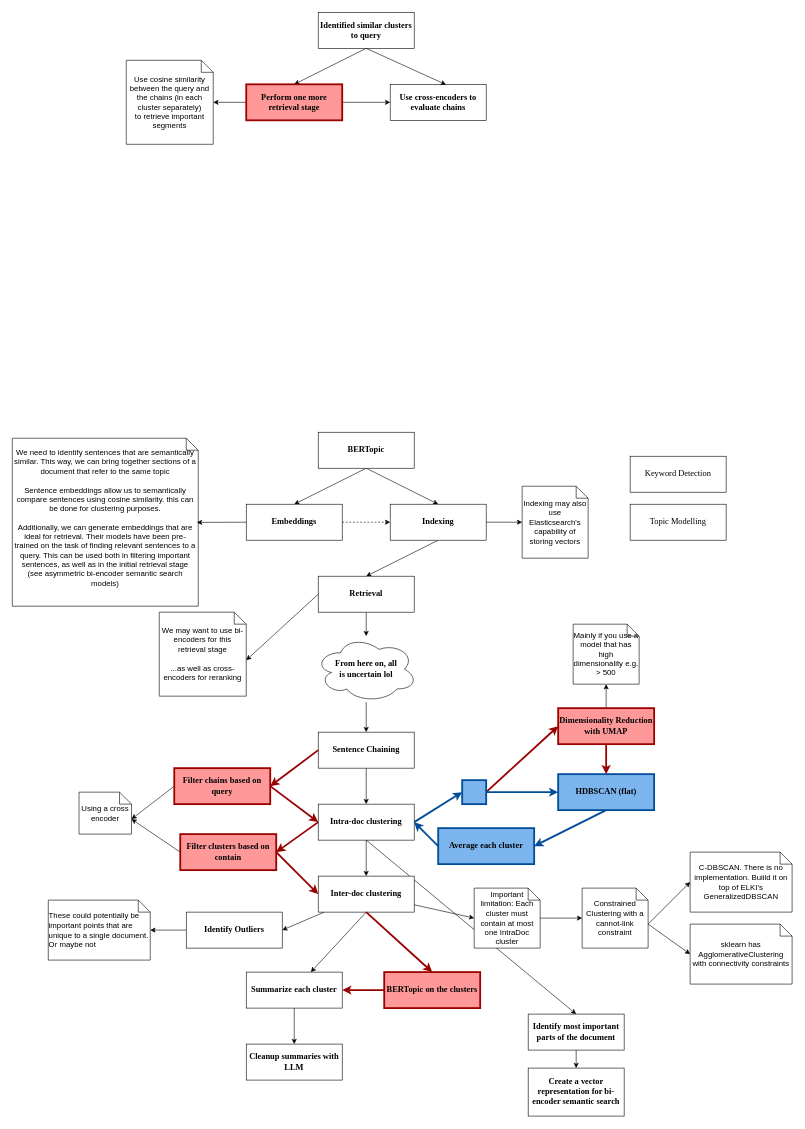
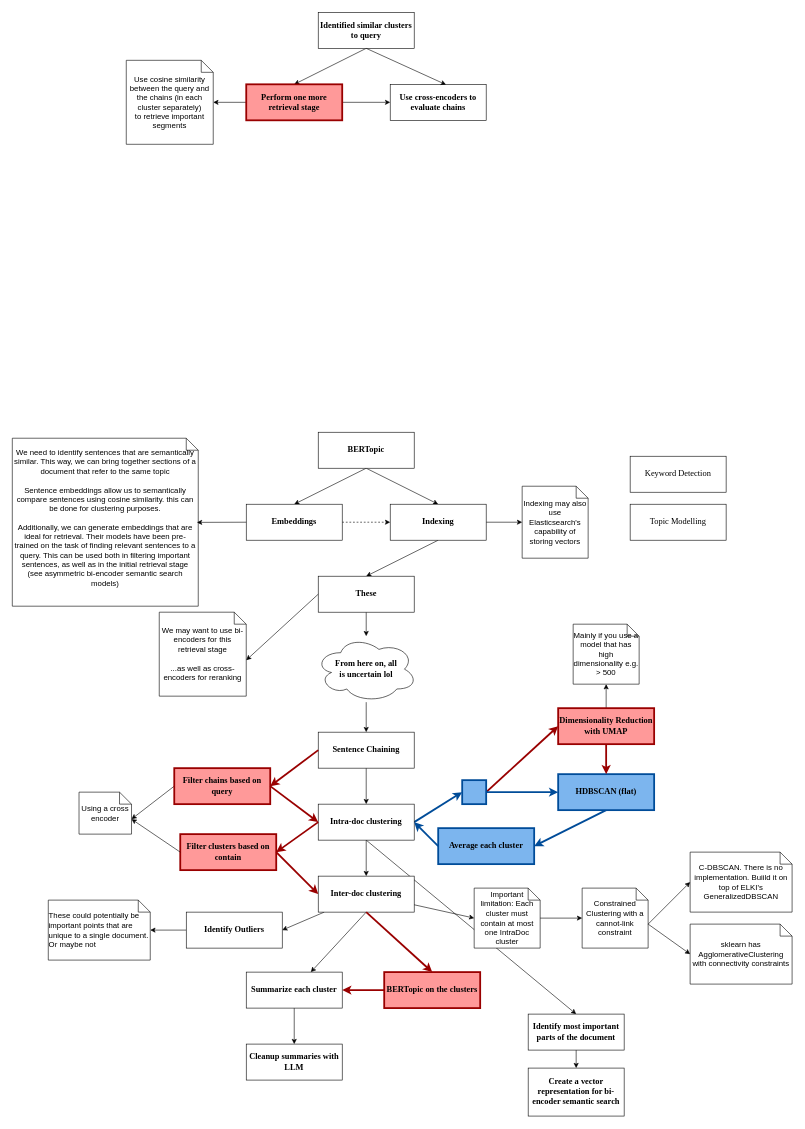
node "Retrieval": label "Retrieval" -> "These"
